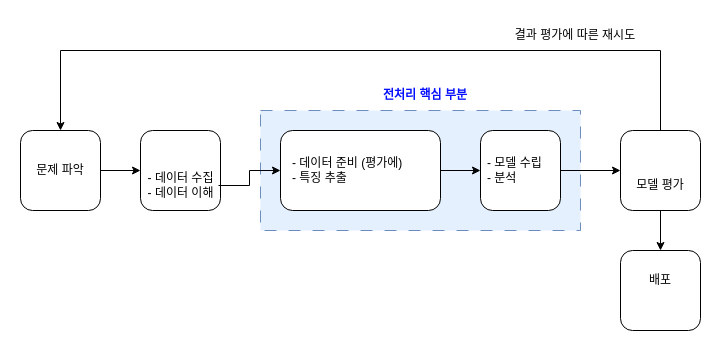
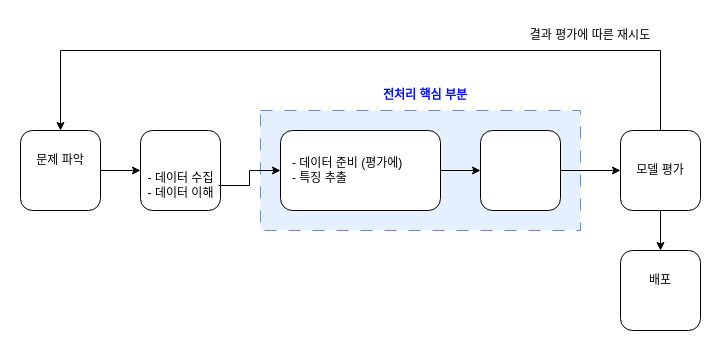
node "결과 평가에 따른 재시도": moved (576, 36) -> (591, 36)
node "문제 파악": moved (61, 171) -> (61, 161)
node "- 모델 수립 - 분석": removed
node "모델 평가": moved (661, 186) -> (661, 171)
